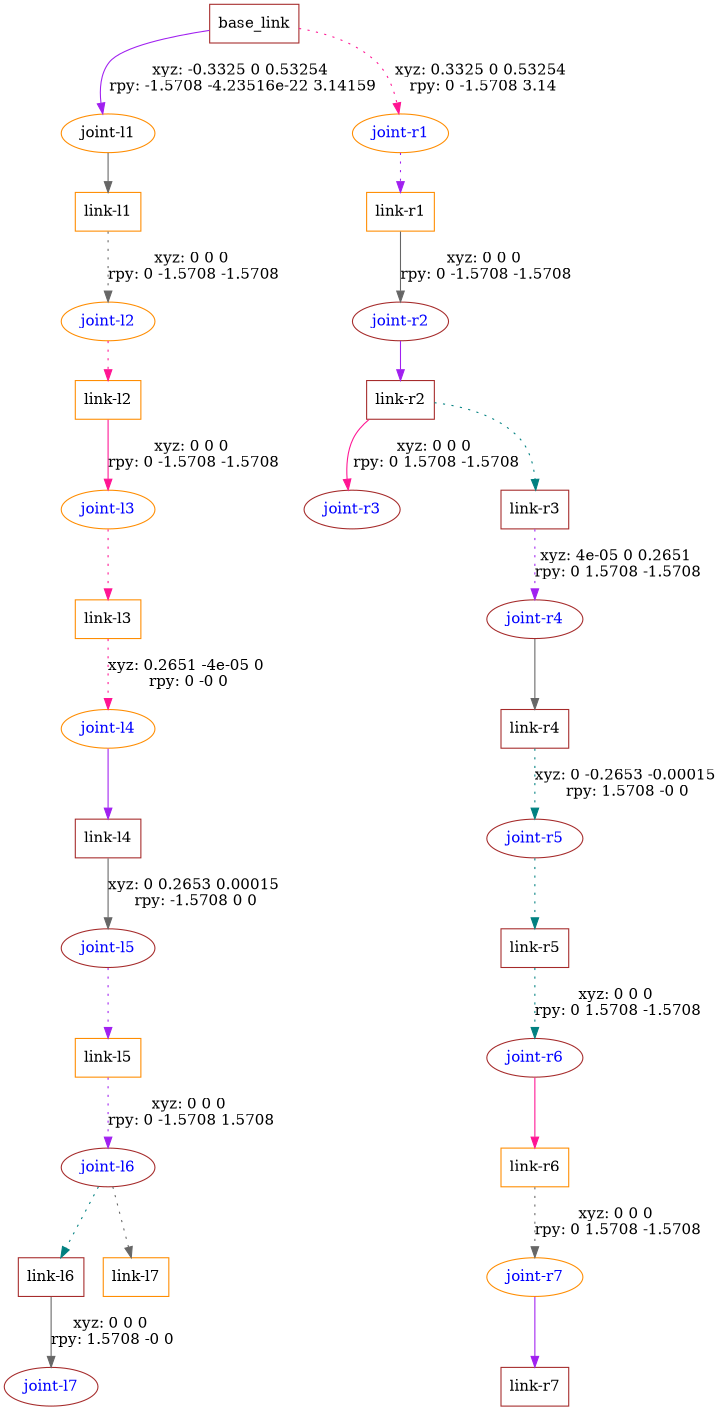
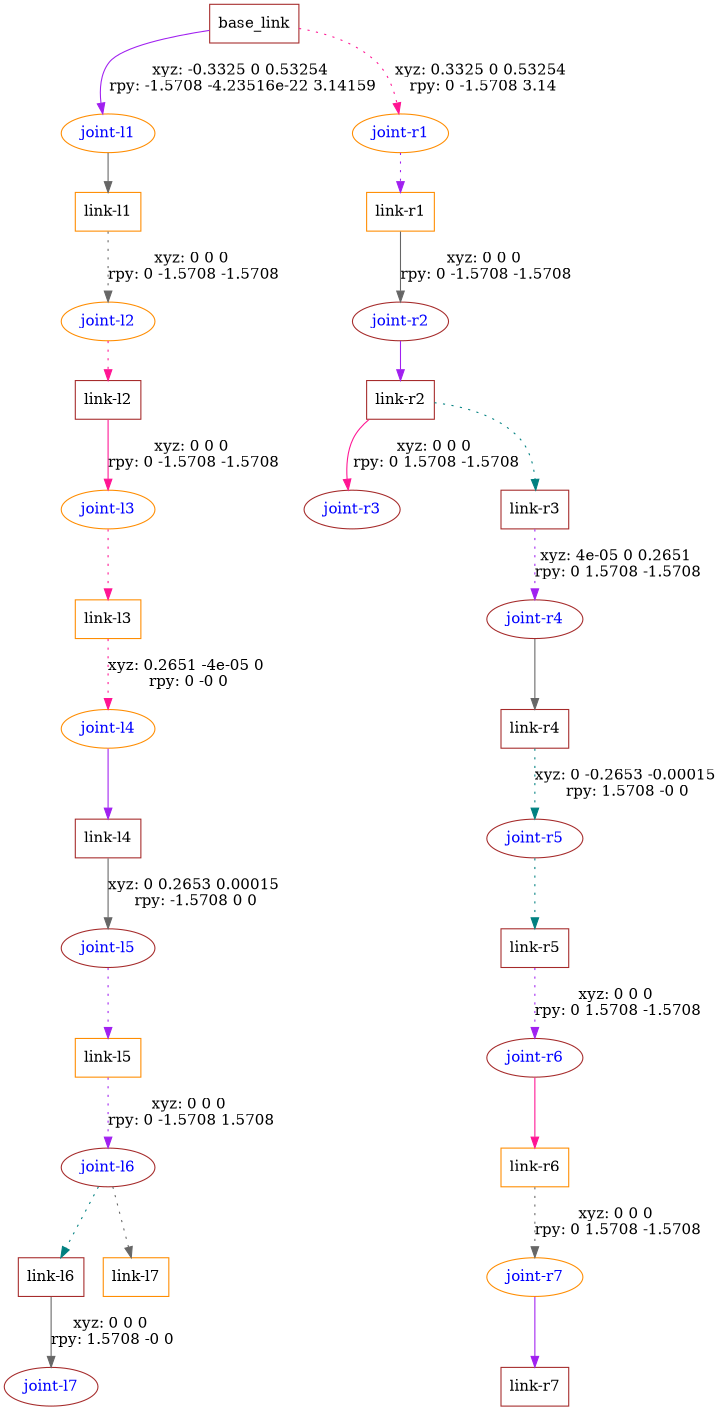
node "joint-l1": fontcolor black -> blue
node "link-l2": color darkorange -> brown
edge "link-r5" -> "joint-r6": color teal -> purple
